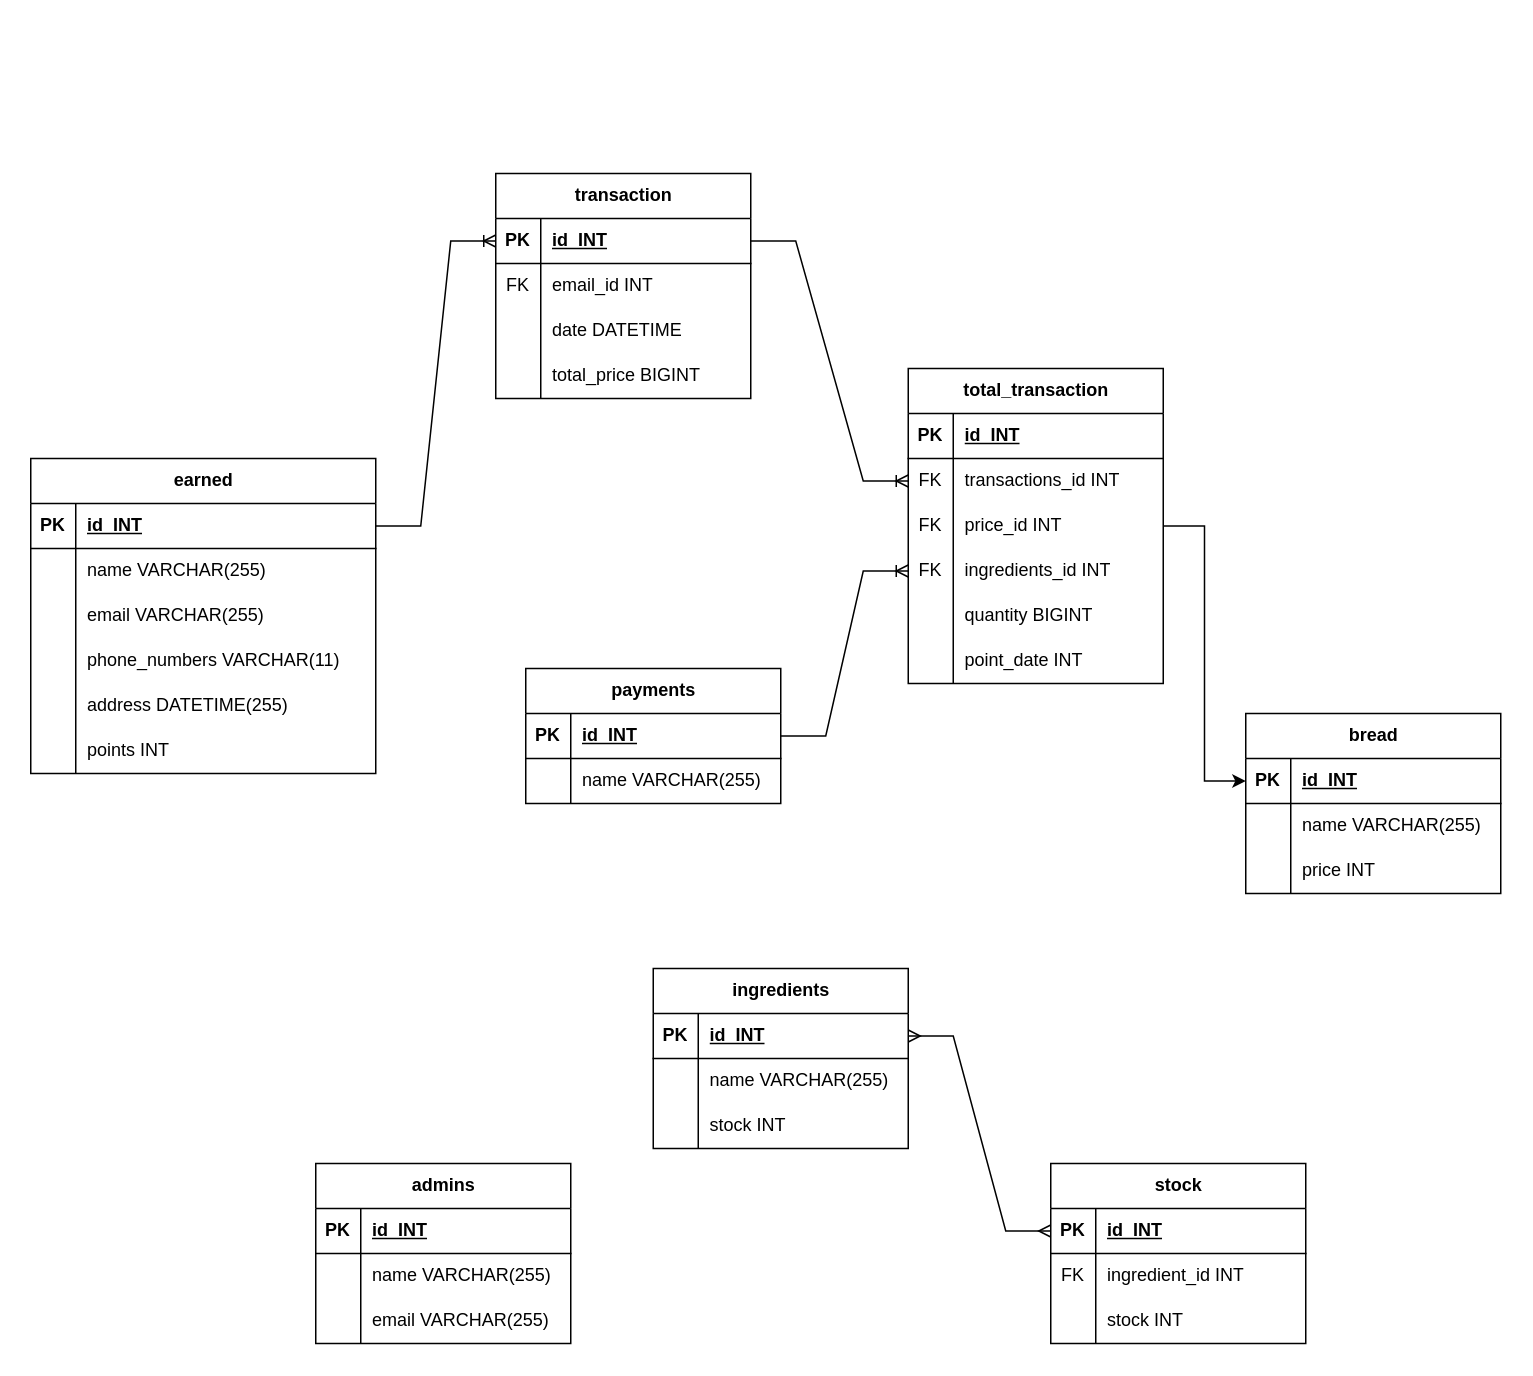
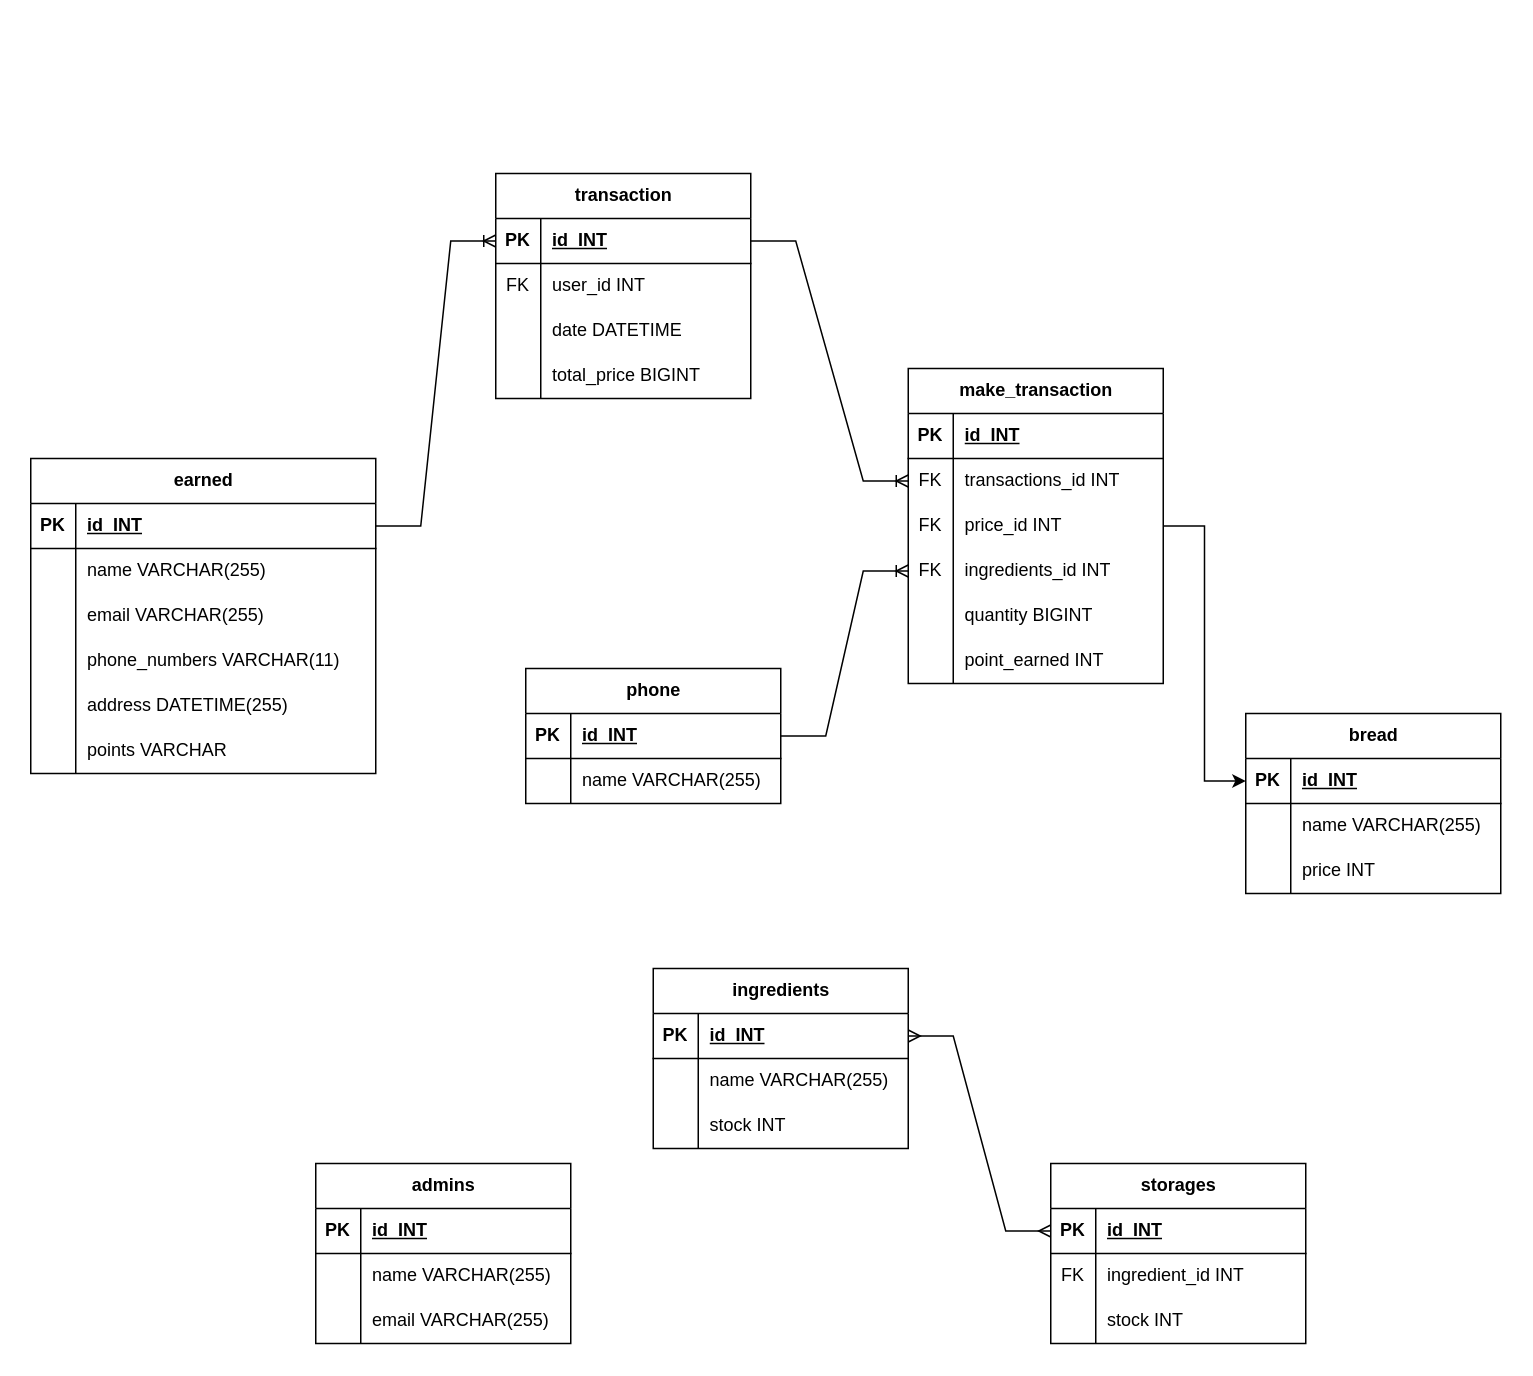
node "email_id INT": label "email_id INT" -> "user_id INT"
node "total_transaction": label "total_transaction" -> "make_transaction"
node "point_date INT": label "point_date INT" -> "point_earned INT"
node "payments": label "payments" -> "phone"
node "points INT": label "points INT" -> "points VARCHAR"
node "stock": label "stock" -> "storages"
